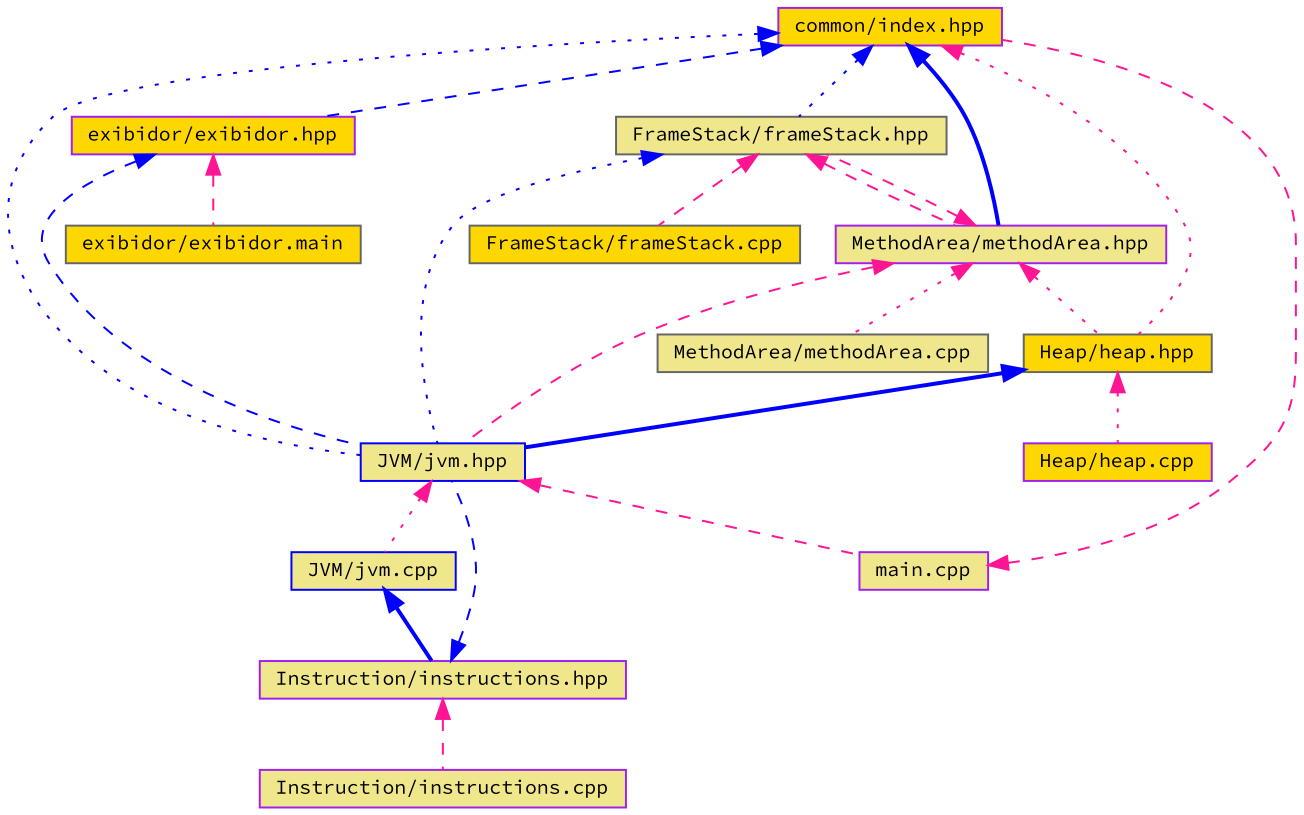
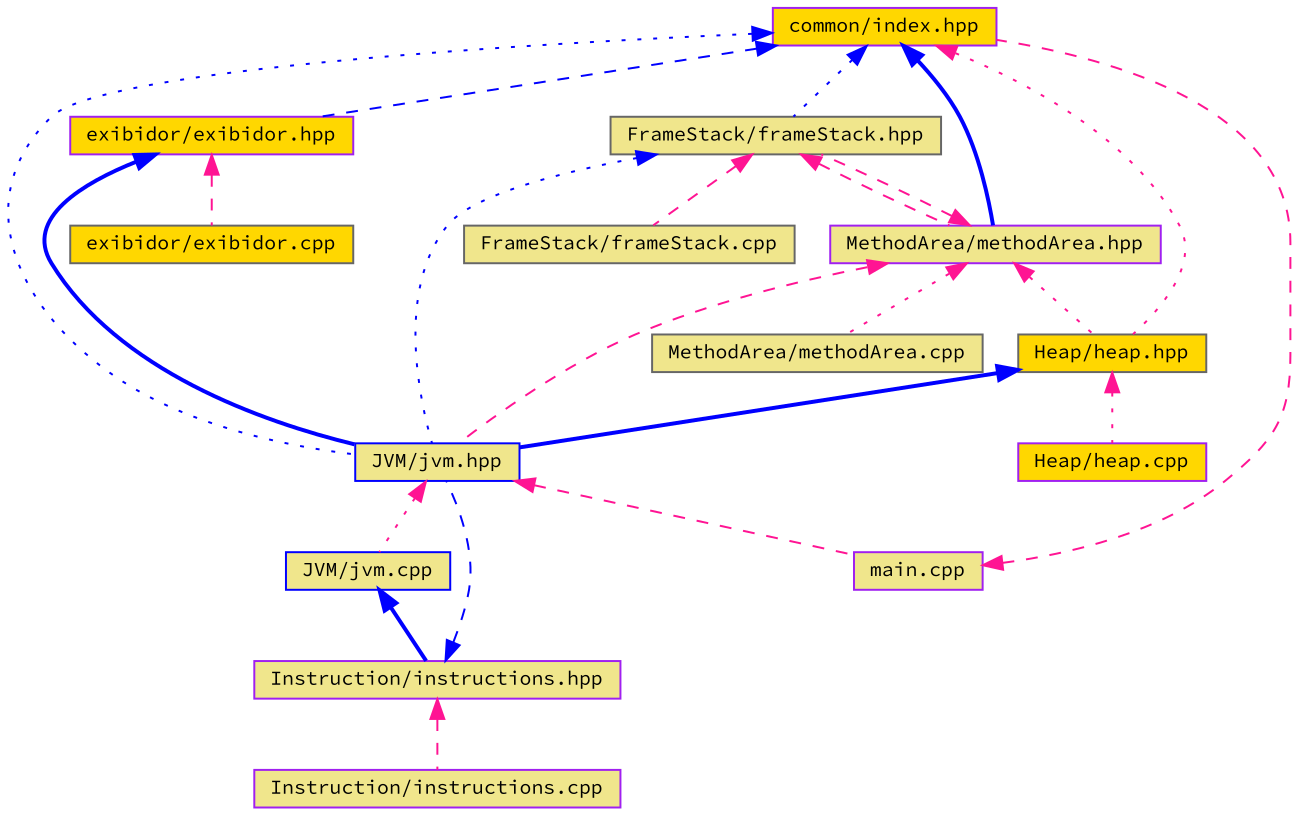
node "exibidor/exibidor.main": label "exibidor/exibidor.main" -> "exibidor/exibidor.cpp"
node "FrameStack/frameStack.cpp": fillcolor gold -> khaki
edge "JVM/jvm.hpp" -> "exibidor/exibidor.hpp": style dashed -> bold
